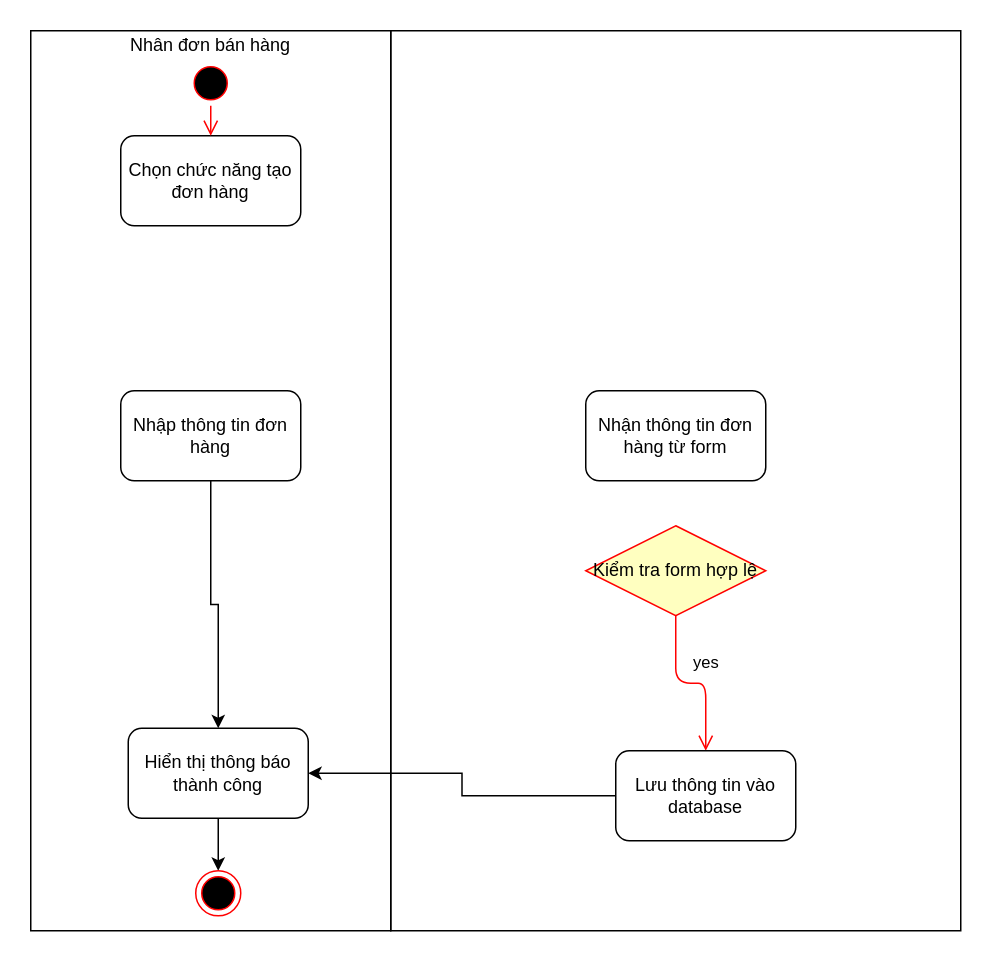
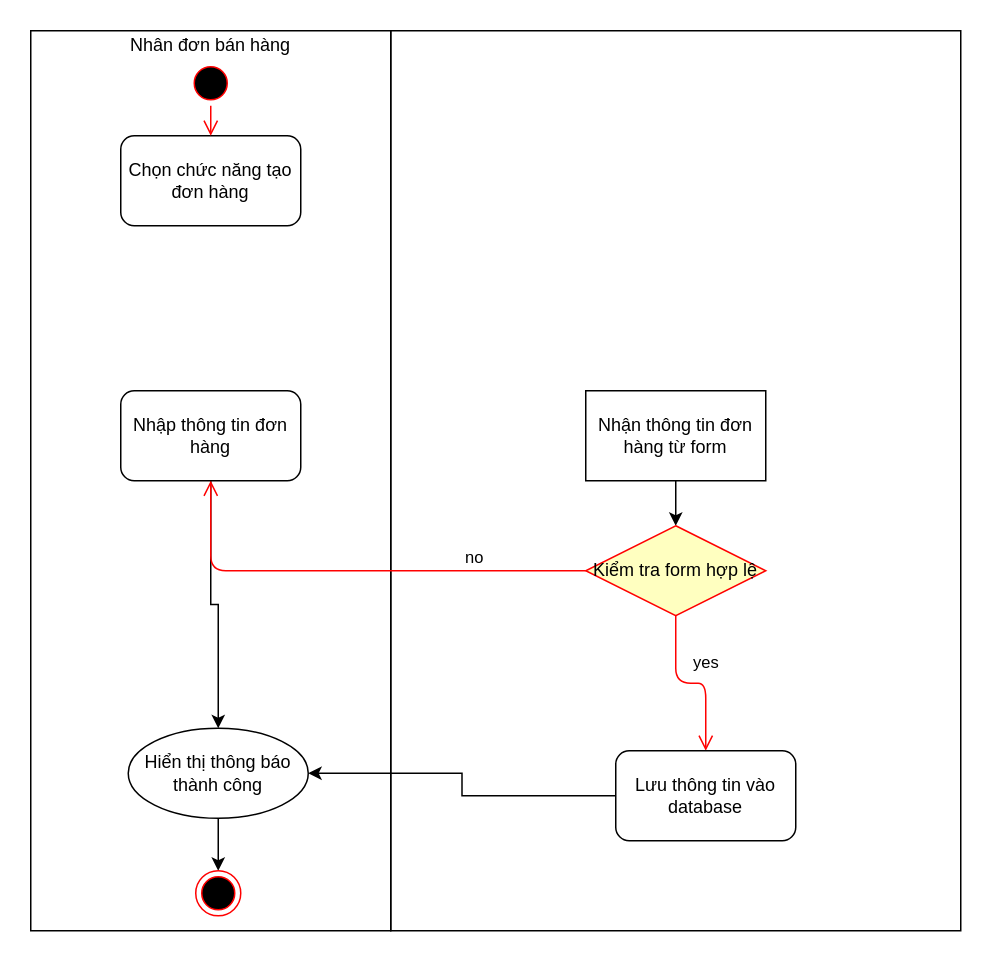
node "Nhận thông tin đơn hàng từ form": shape rounded rectangle -> rectangle
edge "Nhận thông tin đơn hàng từ form" -> "Kiểm tra form hợp lệ": added
edge "Kiểm tra form hợp lệ" -> "Nhập thông tin đơn hàng": added, label "no"
node "Hiển thị thông báo thành công": shape rounded rectangle -> ellipse
